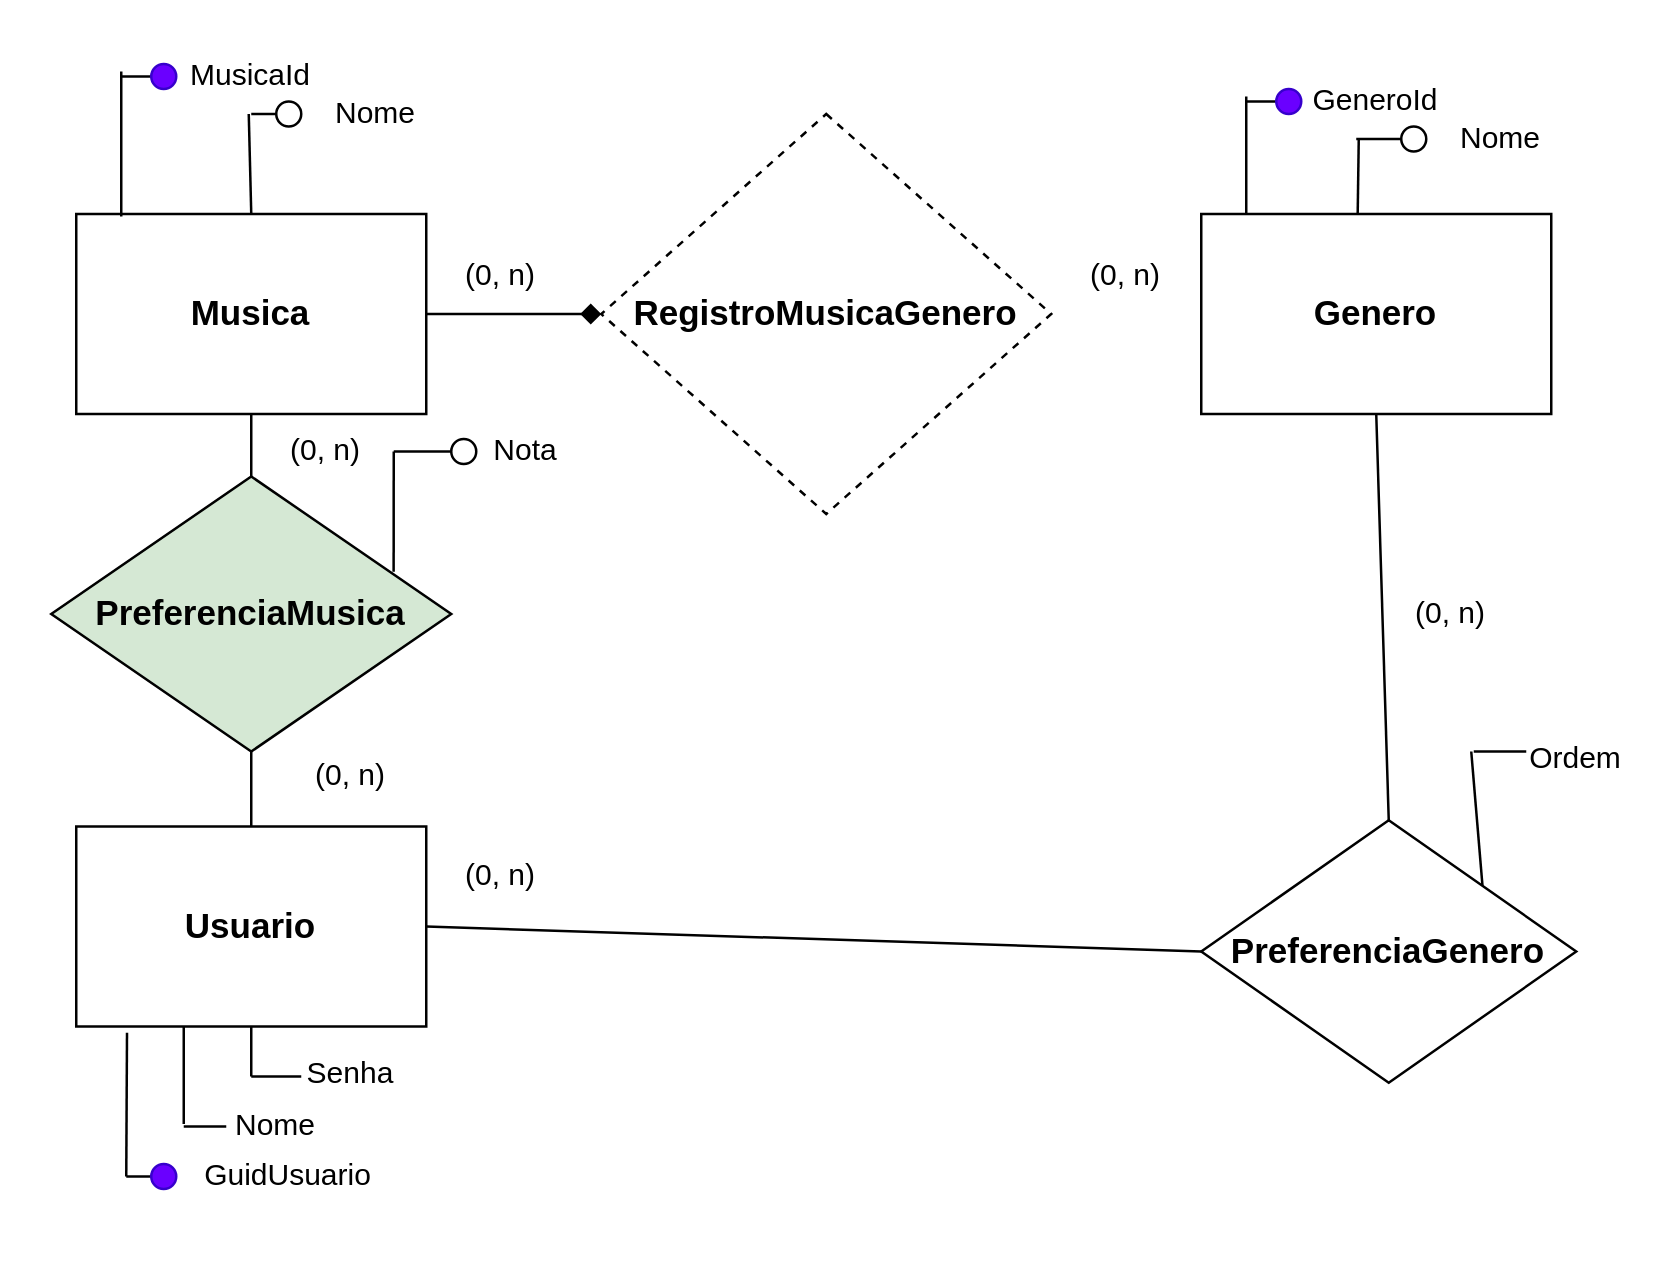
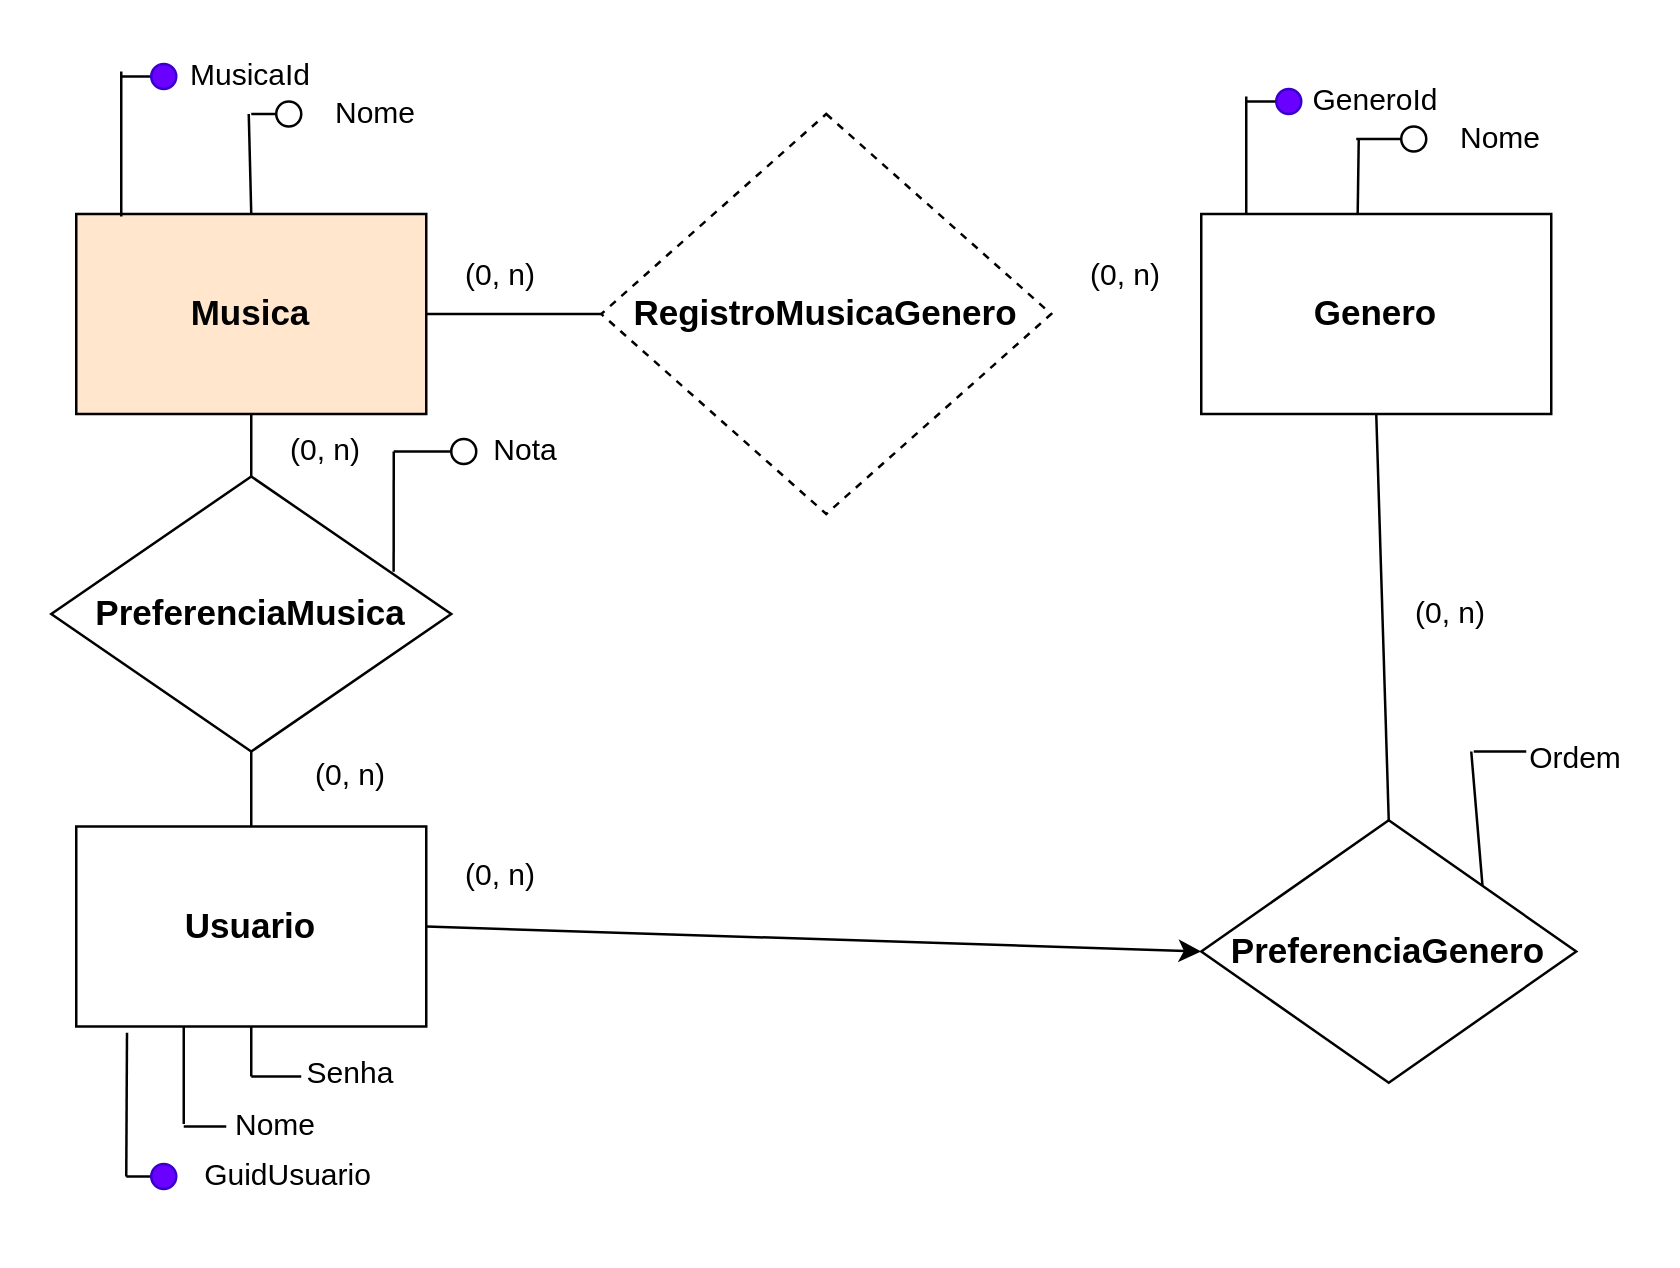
node "Musica": fillcolor #ffffff -> #ffe6cc
edge "Musica" -> "RegistroMusicaGenero": arrowhead diamond -> none
node "PreferenciaMusica": fillcolor #d5e8d4 -> #ffffff
edge "Usuario" -- "PreferenciaGenero": arrowhead none -> classic
